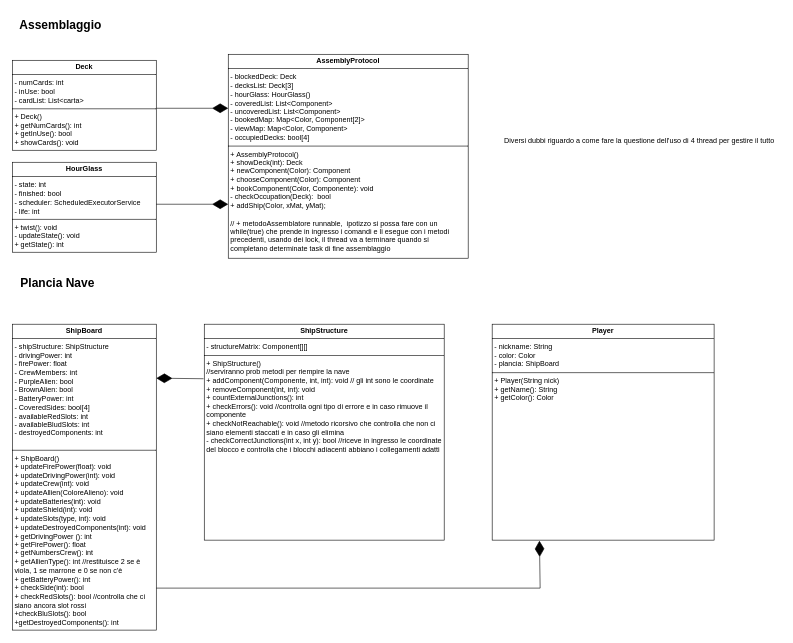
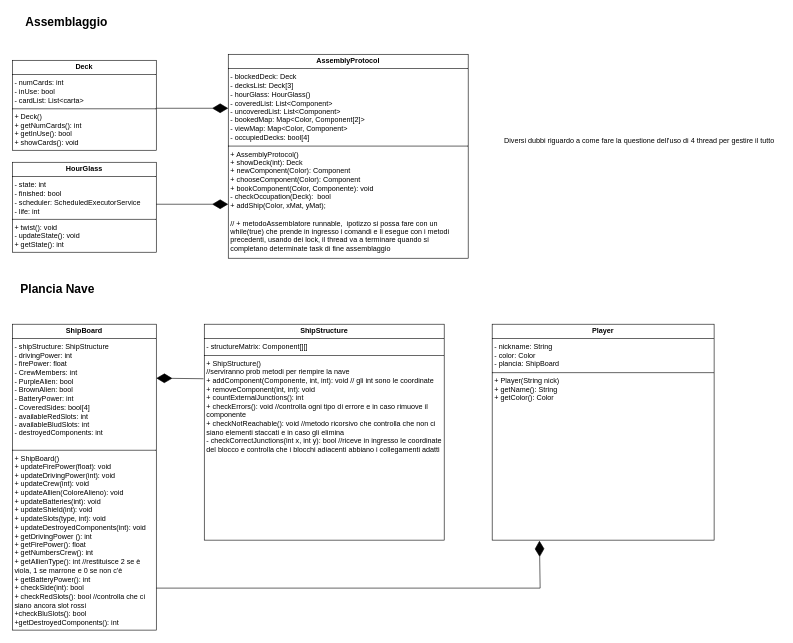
node "Assemblaggio": moved (60, 24) -> (66, 21)
node "Plancia Nave": moved (57, 282) -> (57, 288)
